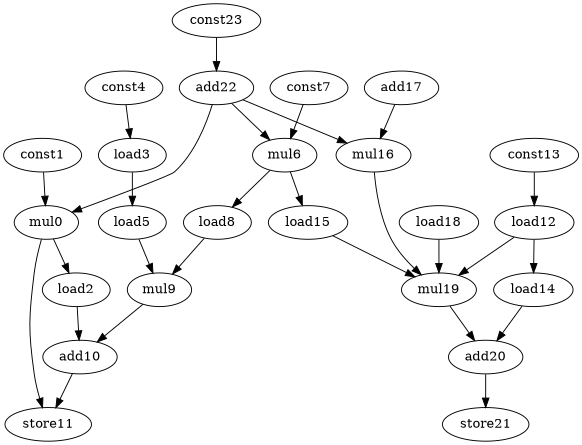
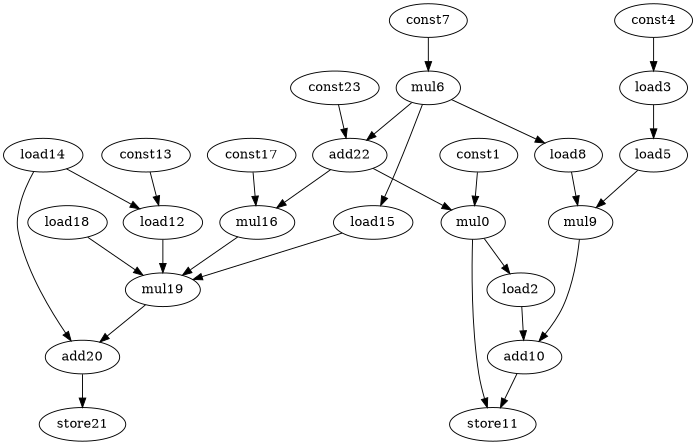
node "add17": label "add17" -> "const17"
edge "add22" -> "mul6": reversed
edge "load12" -> "load14": reversed
